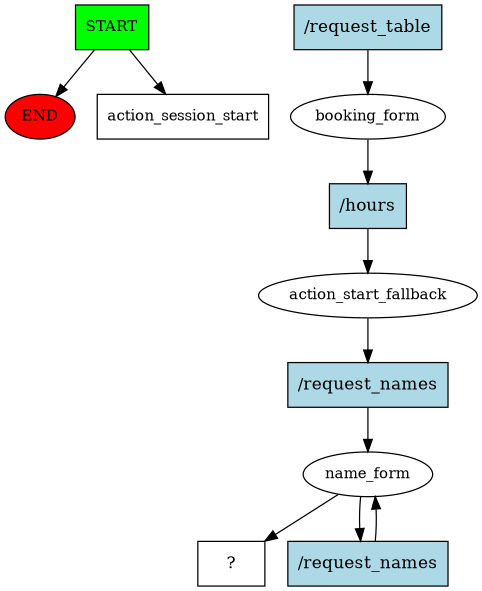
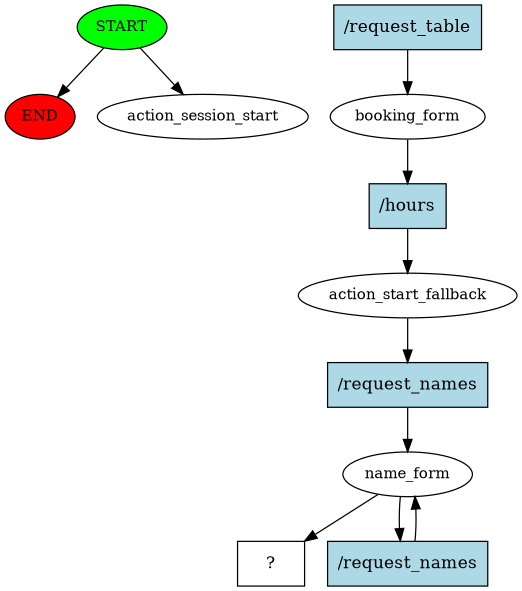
node "START": shape box -> ellipse
node "action_session_start": shape box -> ellipse
